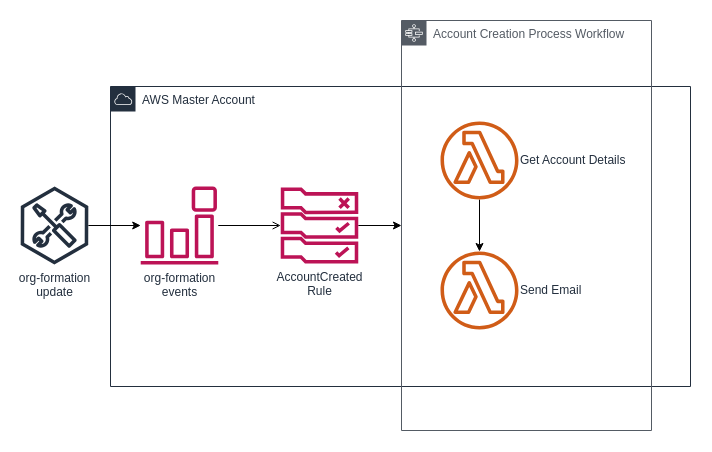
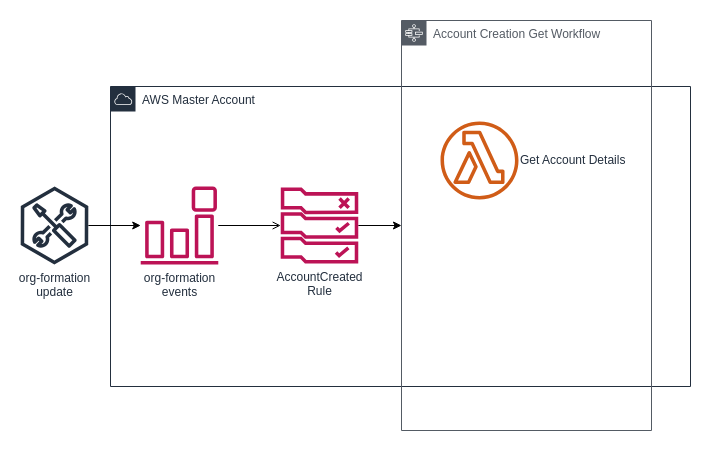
node "Account Creation Process Workflow": label "Account Creation Process Workflow" -> "Account Creation Get Workflow"
edge "Get Account Details" -> "Send Email": removed
node "Send Email": removed
